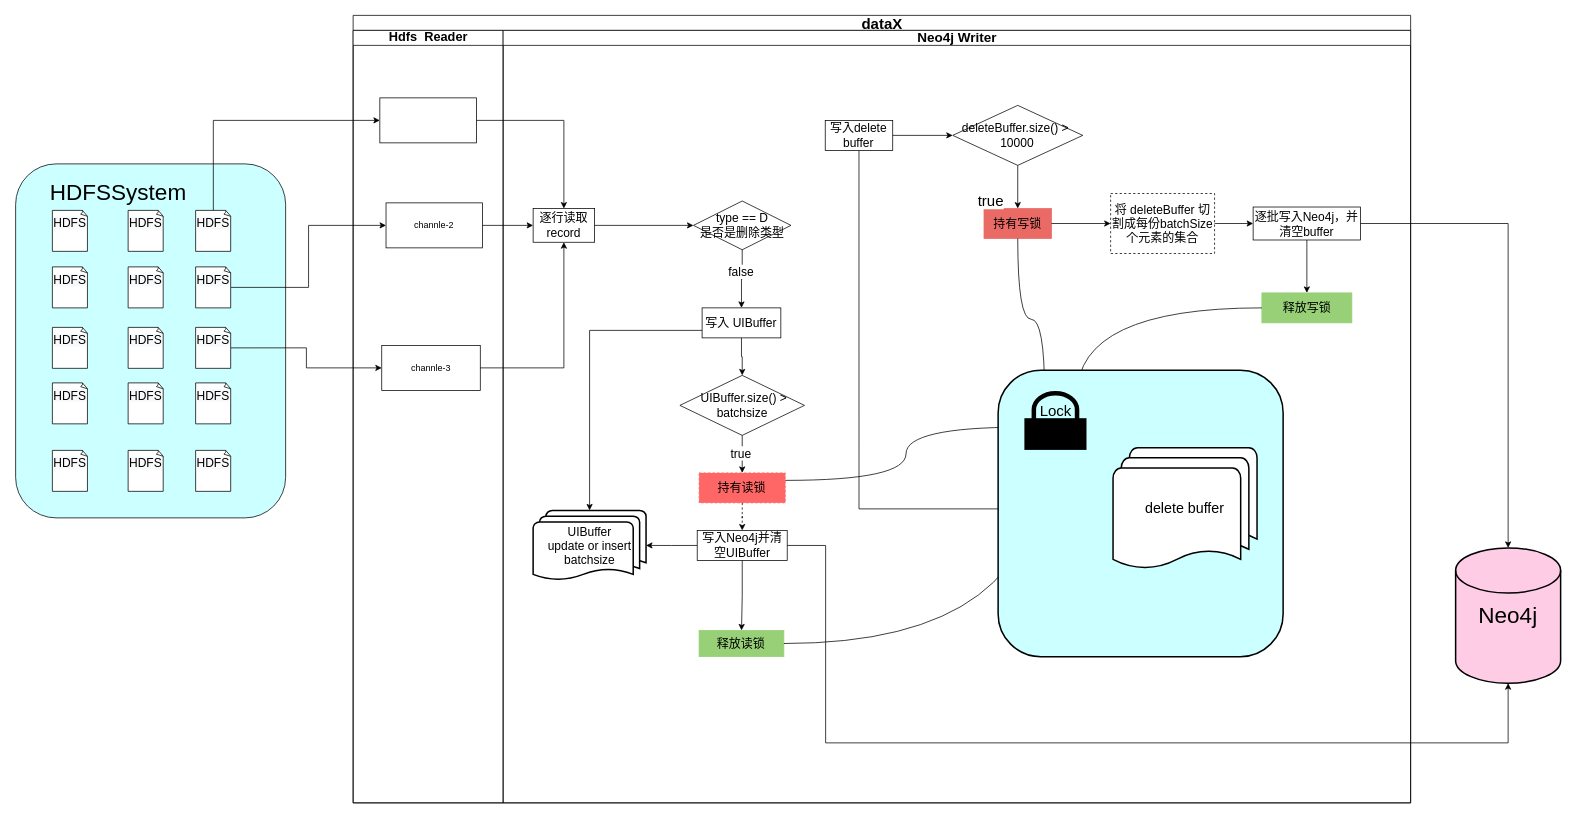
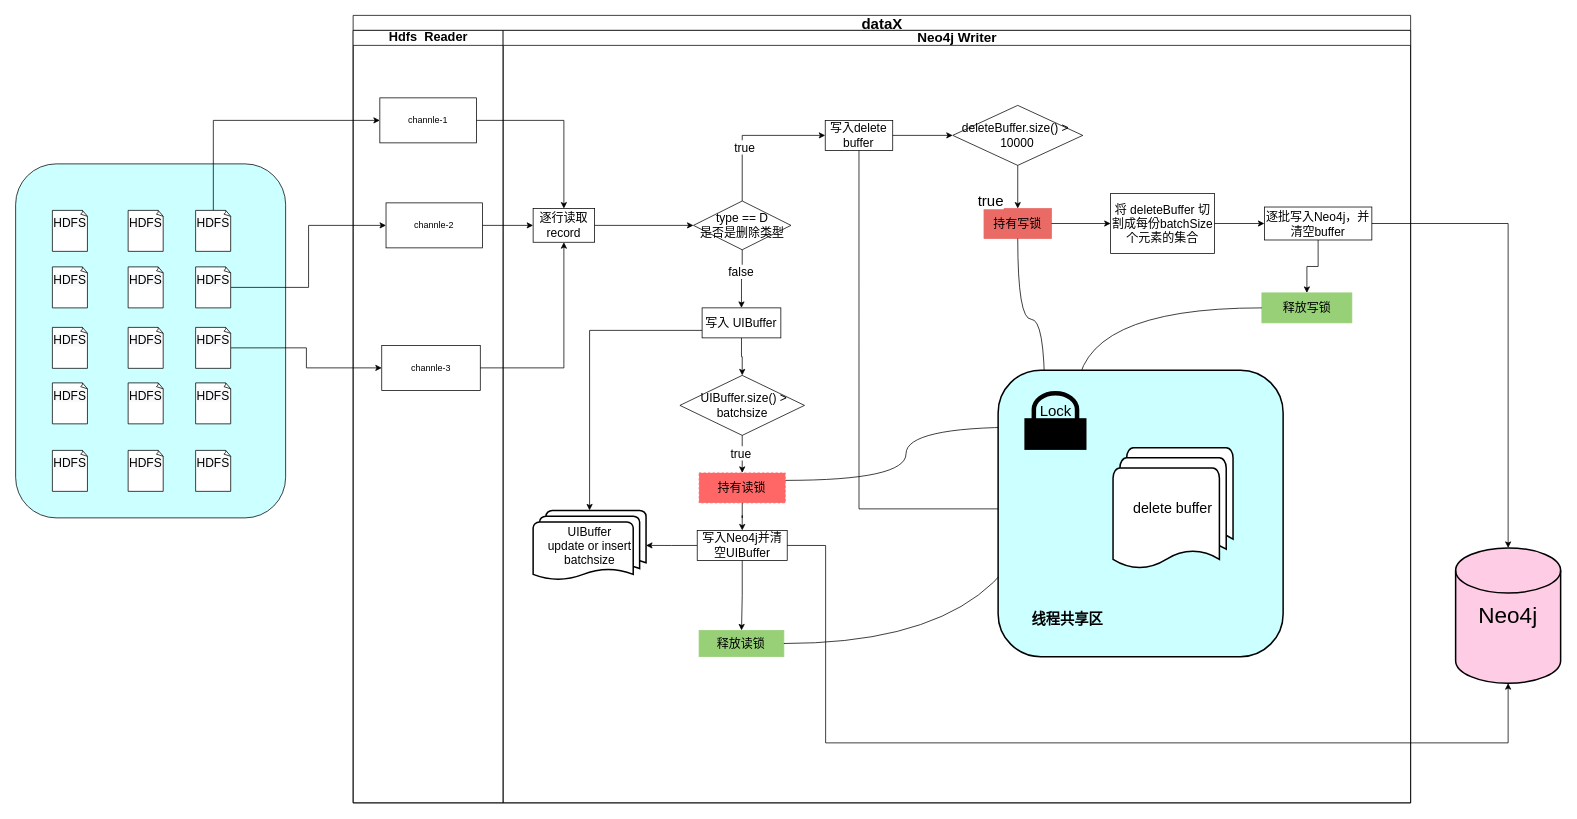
node "channle-1": added
edge "type == D是否是删除类型" -> "写入delete buffer": added, label "true"
node "HDFSSystem": removed
node "将 deleteBuffer 切割成每份batchSize个元素的集合": style dashed -> solid
node "逐批写入Neo4j，并清空buffer": moved (1307, 224) -> (1318, 224)
node "delete buffer": size 144x122 -> 120x122
edge "持有读锁" -> "写入Neo4j并清空UIBuffer": style dashed -> solid
node "线程共享区": added
